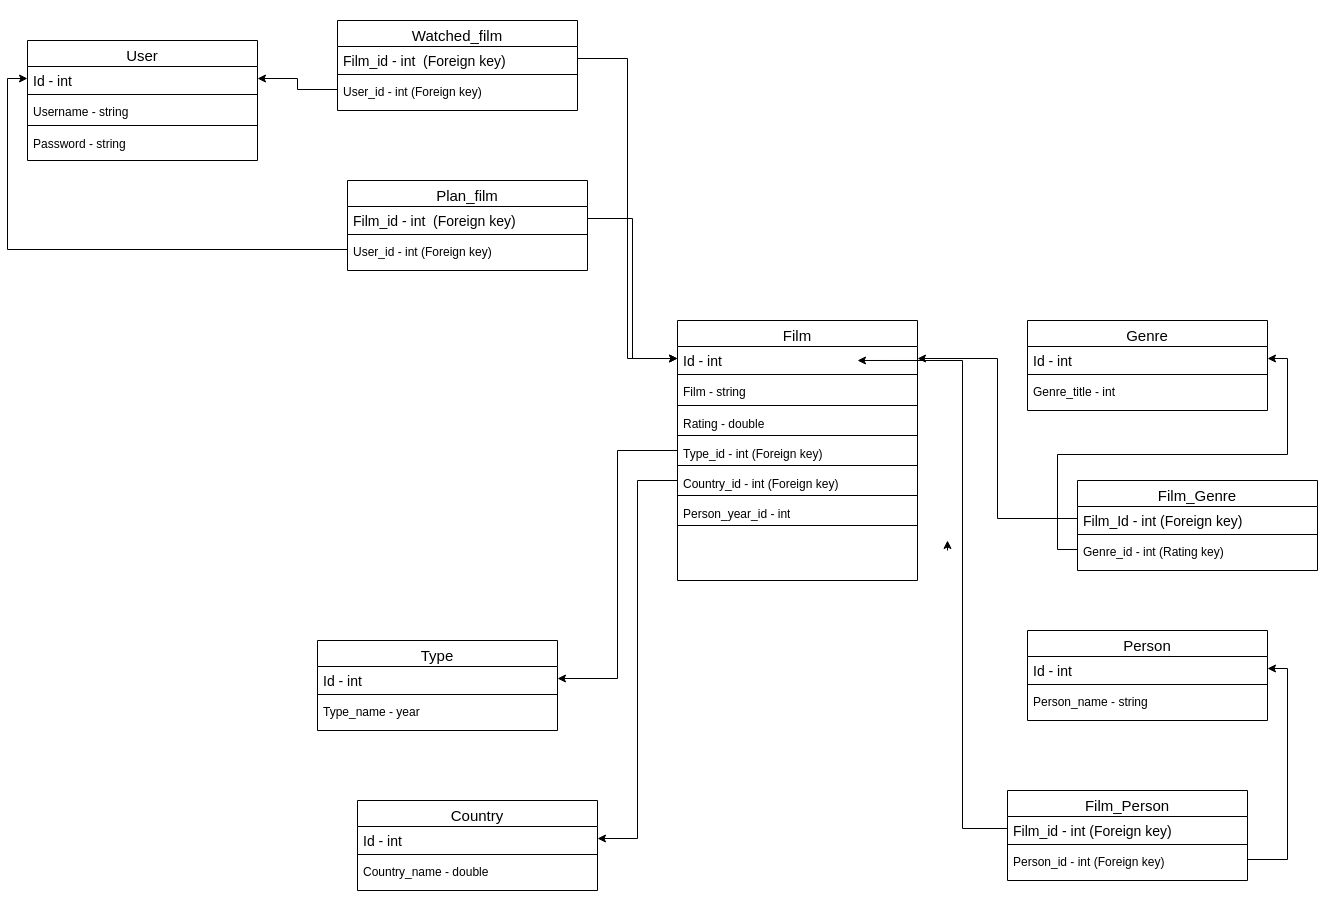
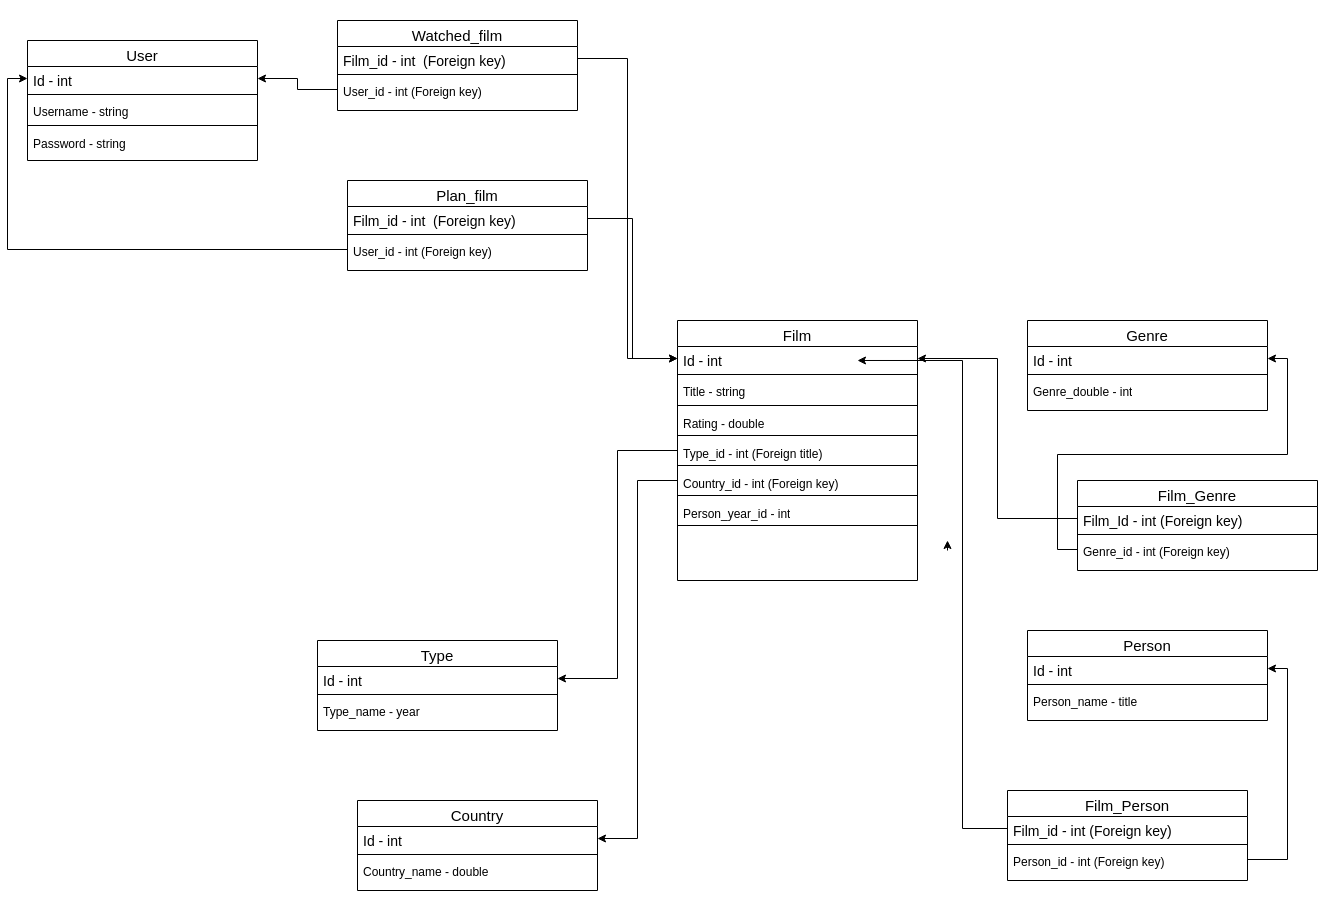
node "Film - string": label "Film - string" -> "Title - string"
node "Genre_title - int": label "Genre_title - int" -> "Genre_double - int"
node "Type_id - int (Foreign key)": label "Type_id - int (Foreign key)" -> "Type_id - int (Foreign title)"
node "Genre_id - int (Rating key)": label "Genre_id - int (Rating key)" -> "Genre_id - int (Foreign key)"
node "Person_name - string": label "Person_name - string" -> "Person_name - title"
